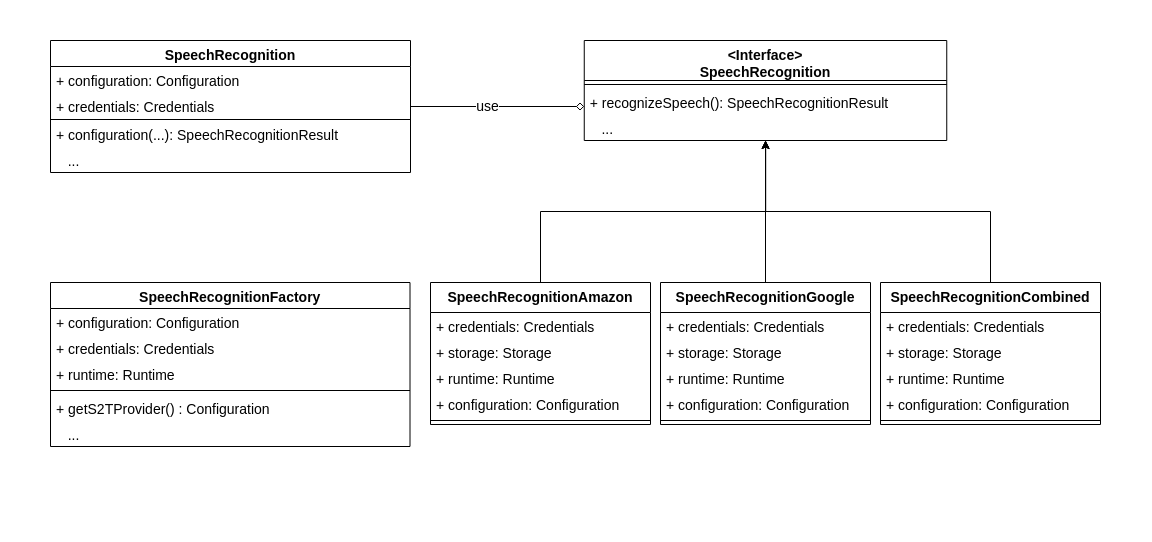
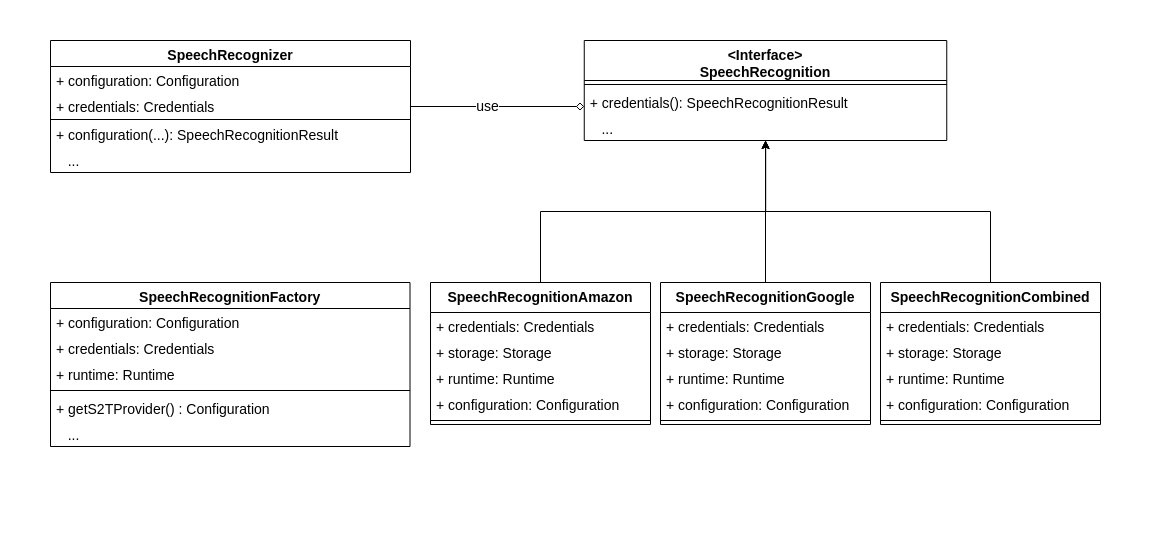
node "SpeechRecognition": label "SpeechRecognition" -> "SpeechRecognizer"
node "+ recognizeSpeech(): SpeechRecognitionResult": label "+ recognizeSpeech(): SpeechRecognitionResult" -> "+ credentials(): SpeechRecognitionResult"
